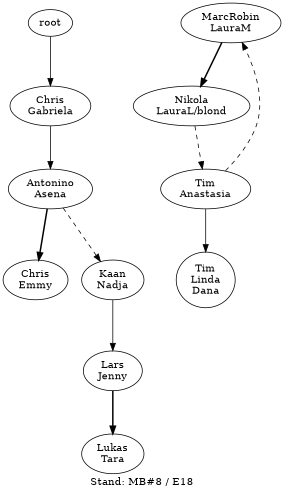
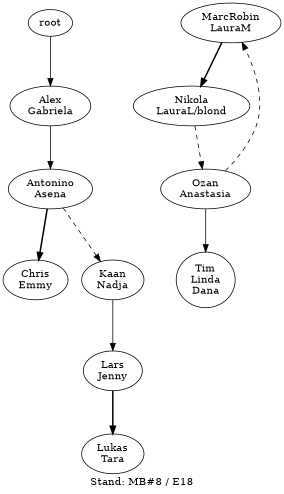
node "Chris Gabriela": label "Chris Gabriela" -> "Alex Gabriela"
node "Tim Anastasia": label "Tim Anastasia" -> "Ozan Anastasia"
